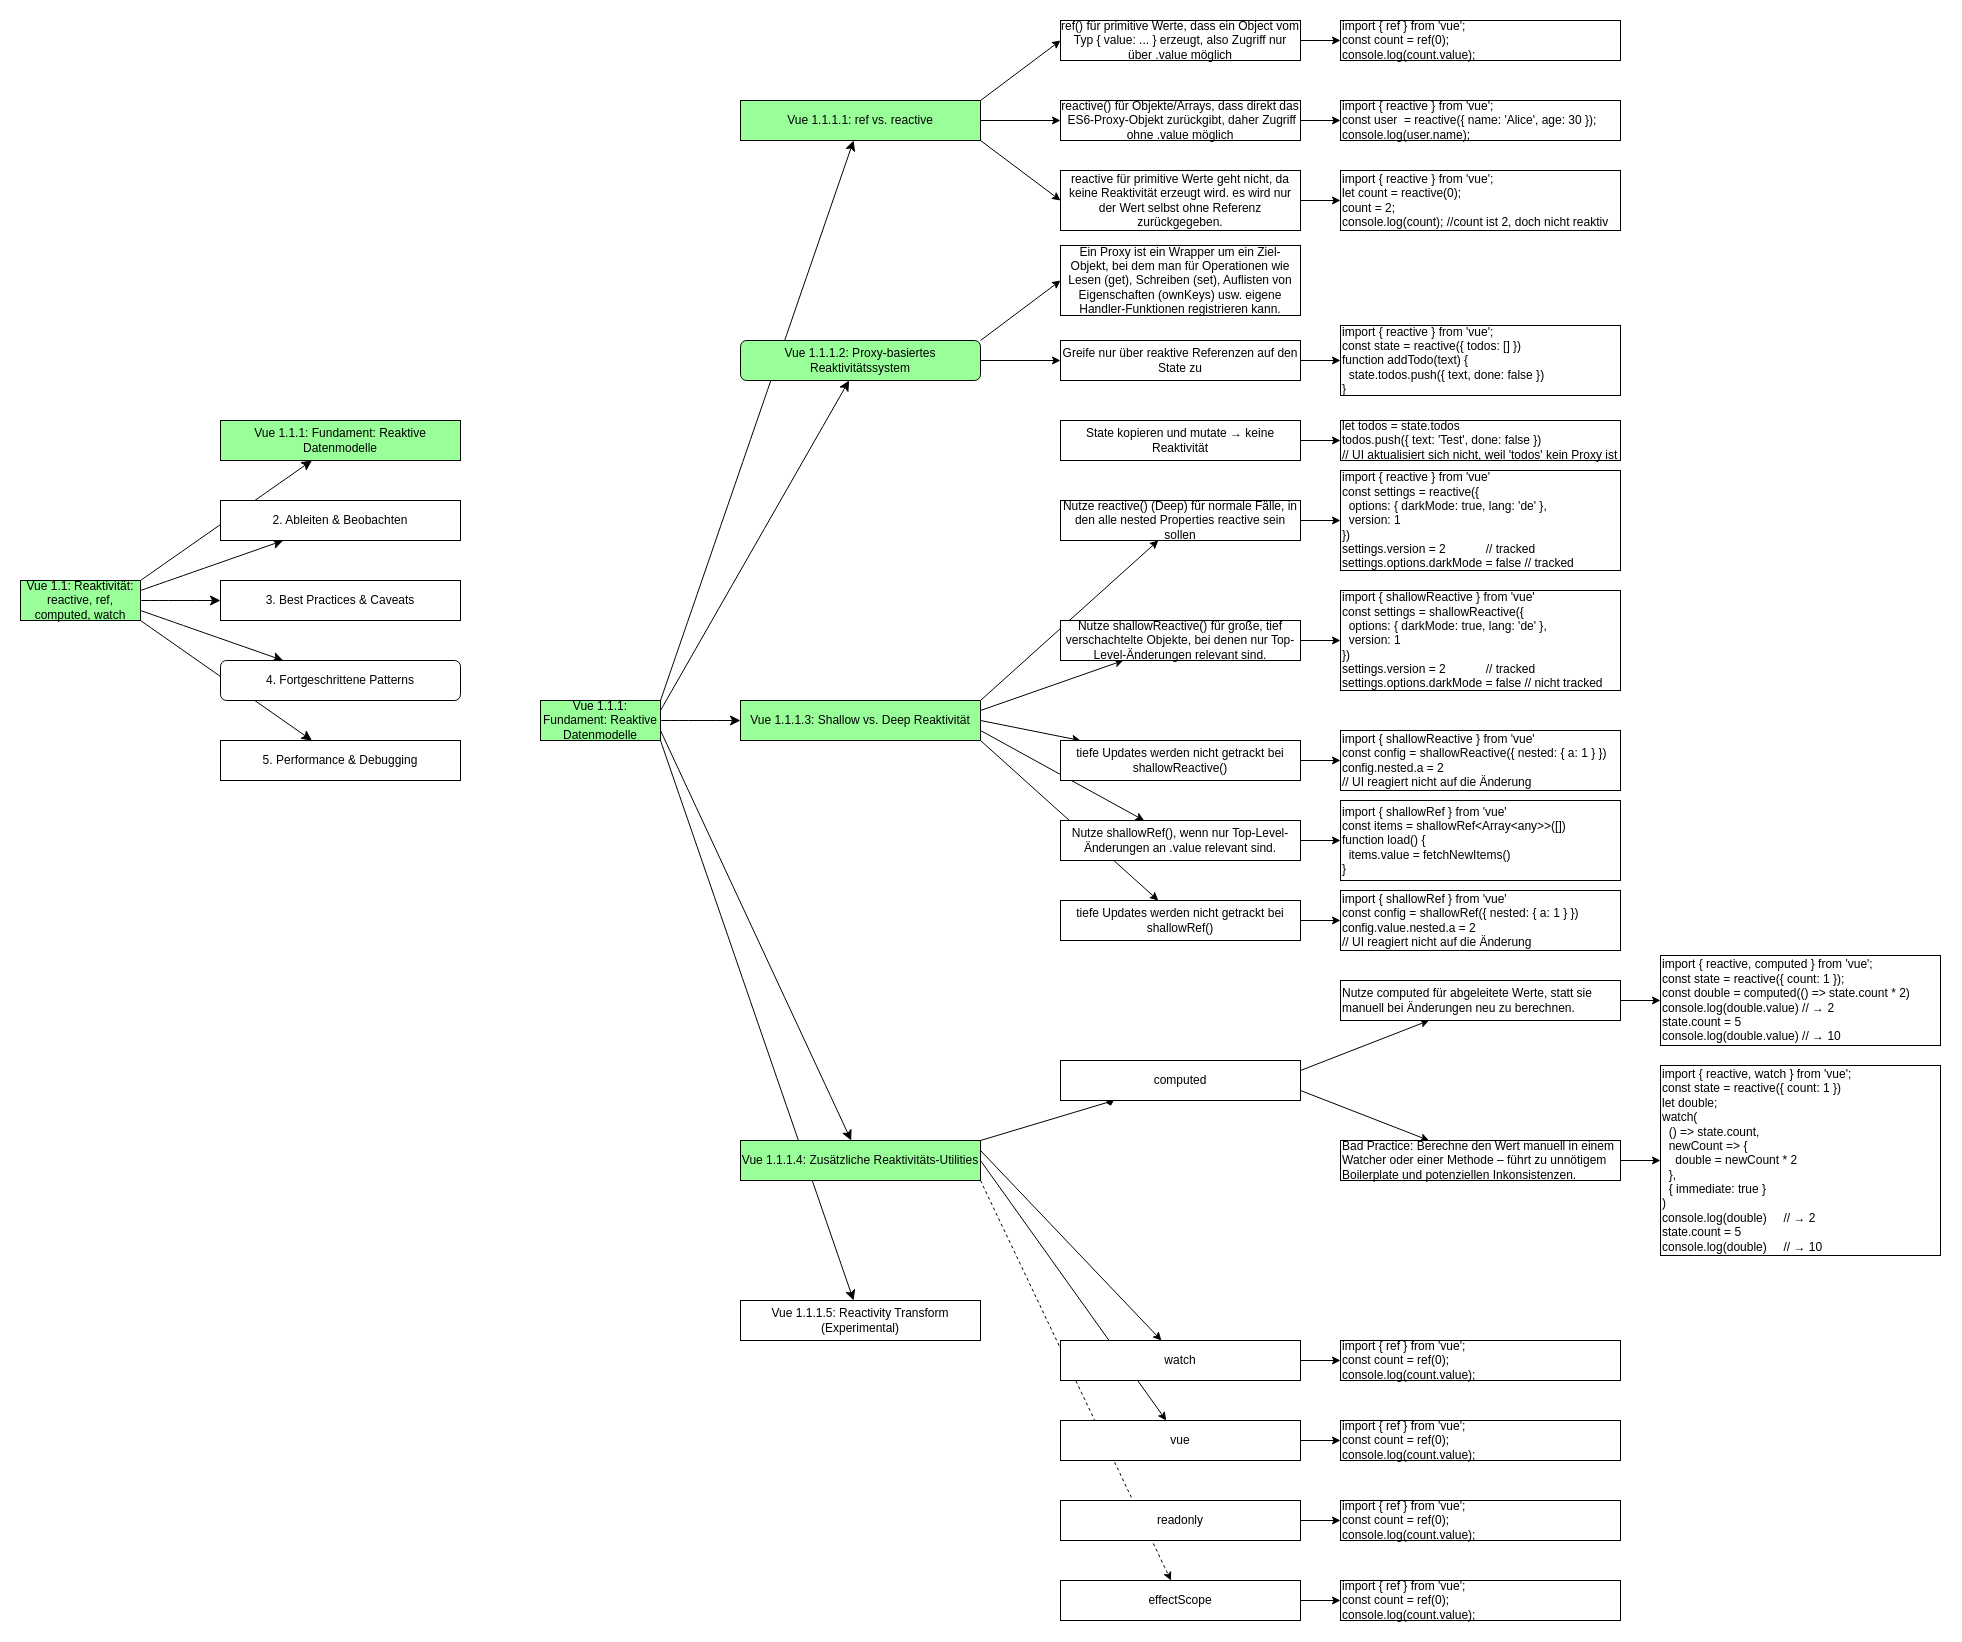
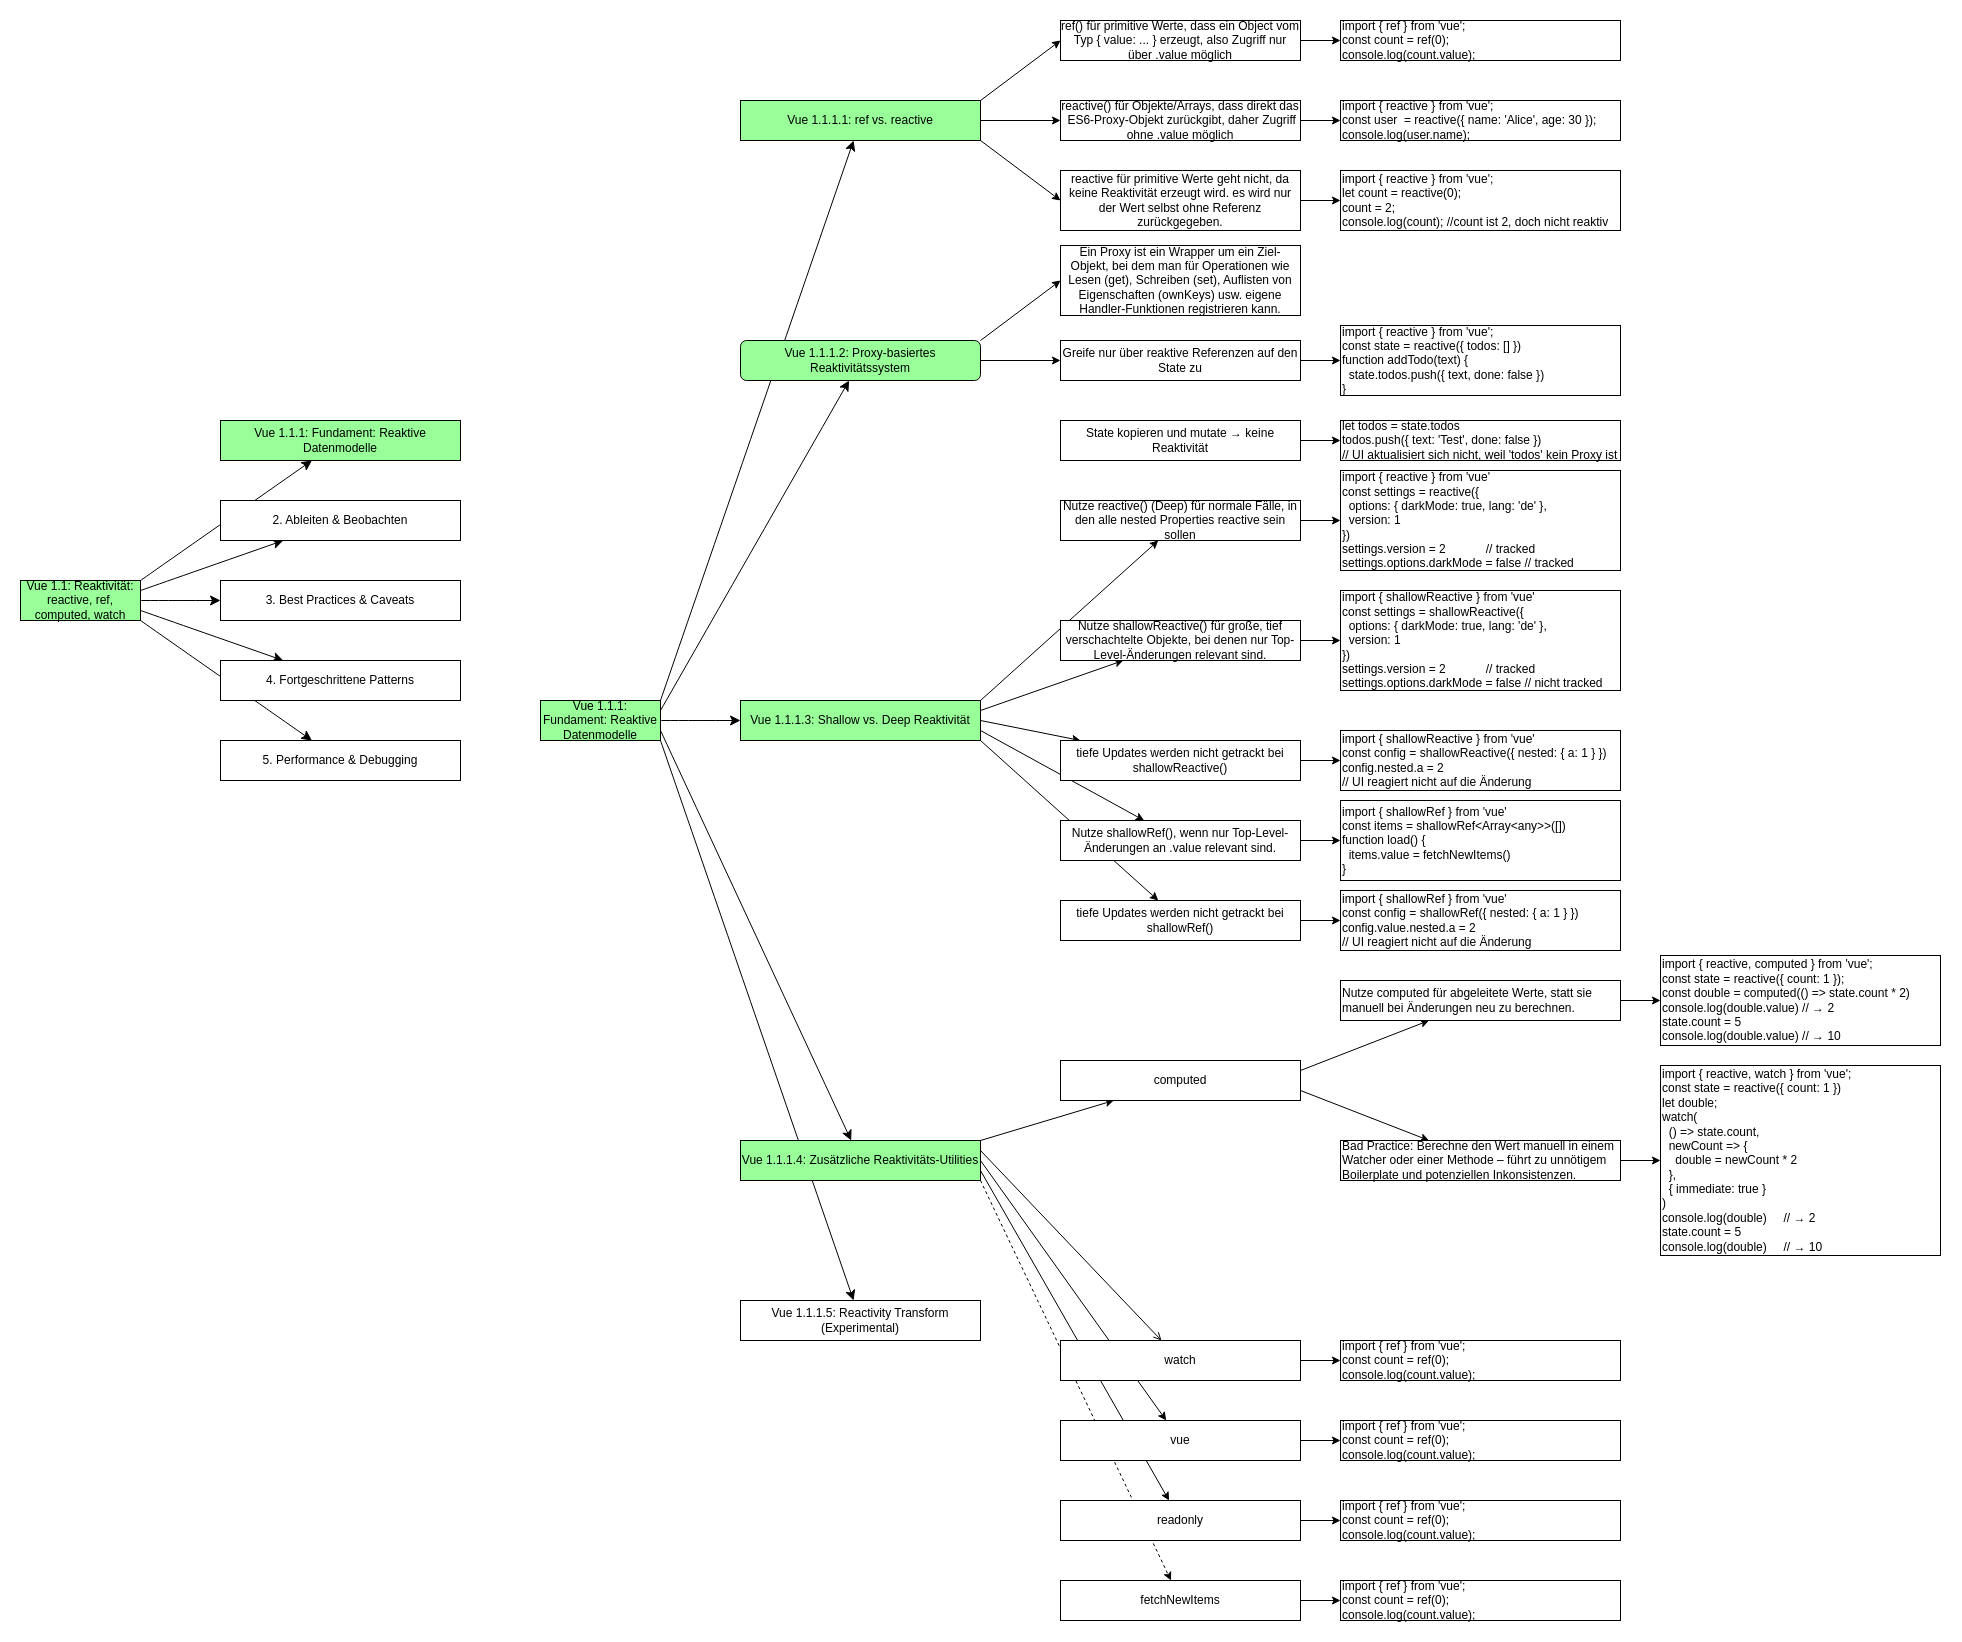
node "4. Fortgeschrittene Patterns": shape rounded rectangle -> rectangle
edge "Vue 1.1.1.4: Zusätzliche Reaktivitäts-Utilities" -> "computed": arrowhead diamond -> classic
edge "Vue 1.1.1.4: Zusätzliche Reaktivitäts-Utilities" -> "readonly": added
edge "Vue 1.1.1.4: Zusätzliche Reaktivitäts-Utilities" -> "watch": arrowhead classic -> open
node "effectScope": label "effectScope" -> "fetchNewItems"
